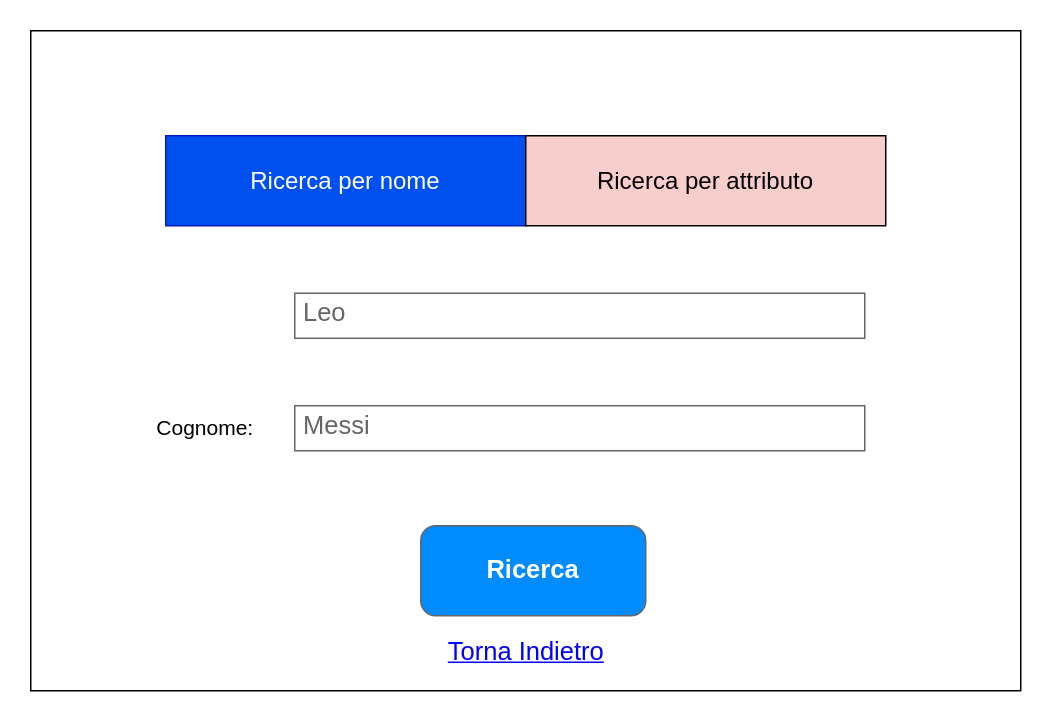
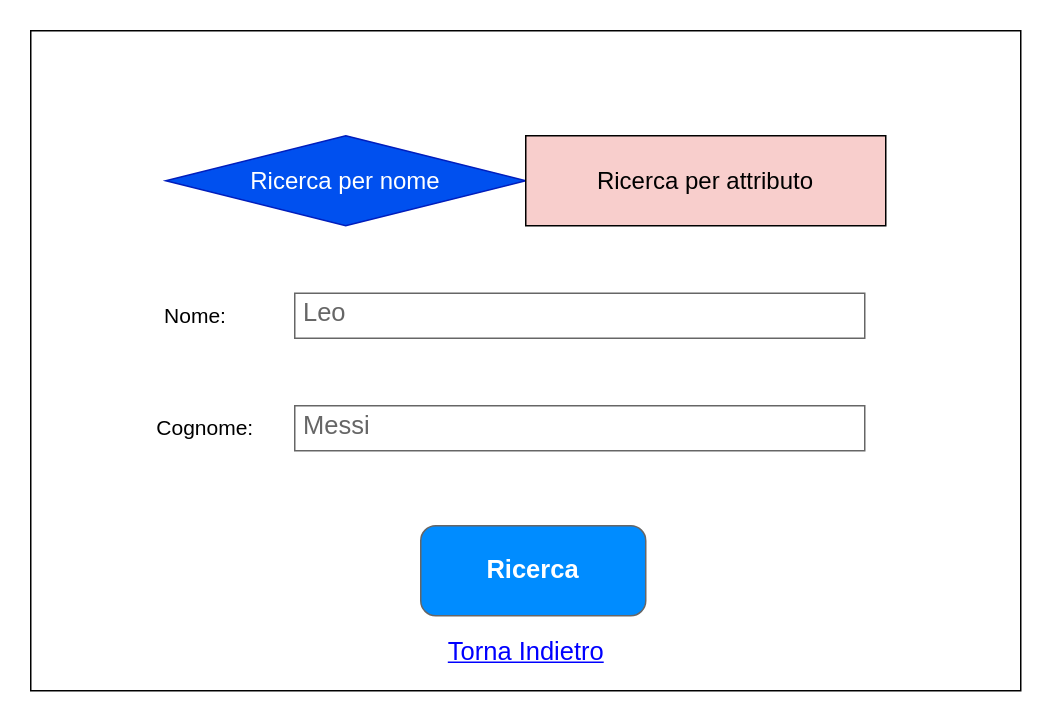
node "Ricerca per nome": shape rectangle -> diamond
node "Nome:": added
